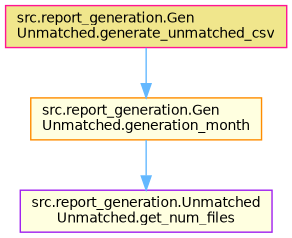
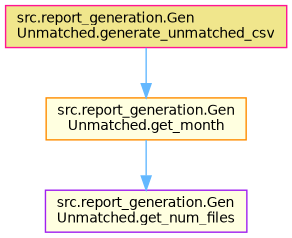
node "src.report_generation.Gen Unmatched.generation_month": label "src.report_generation.Gen Unmatched.generation_month" -> "src.report_generation.Gen Unmatched.get_month"
node "src.report_generation.Unmatched Unmatched.get_num_files": label "src.report_generation.Unmatched Unmatched.get_num_files" -> "src.report_generation.Gen Unmatched.get_num_files"
